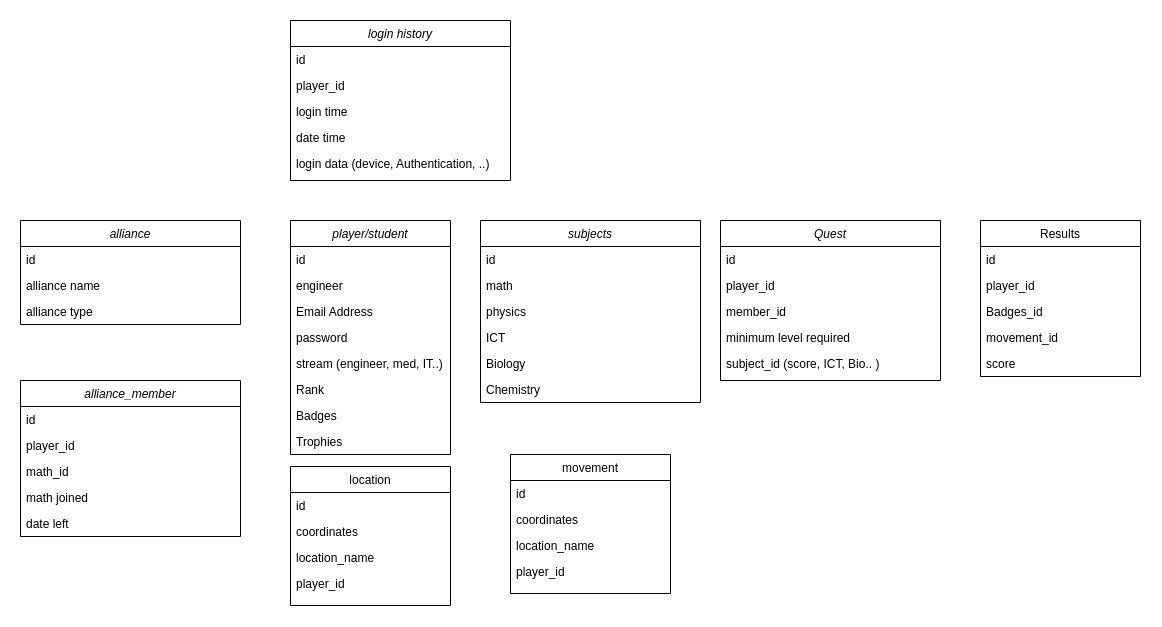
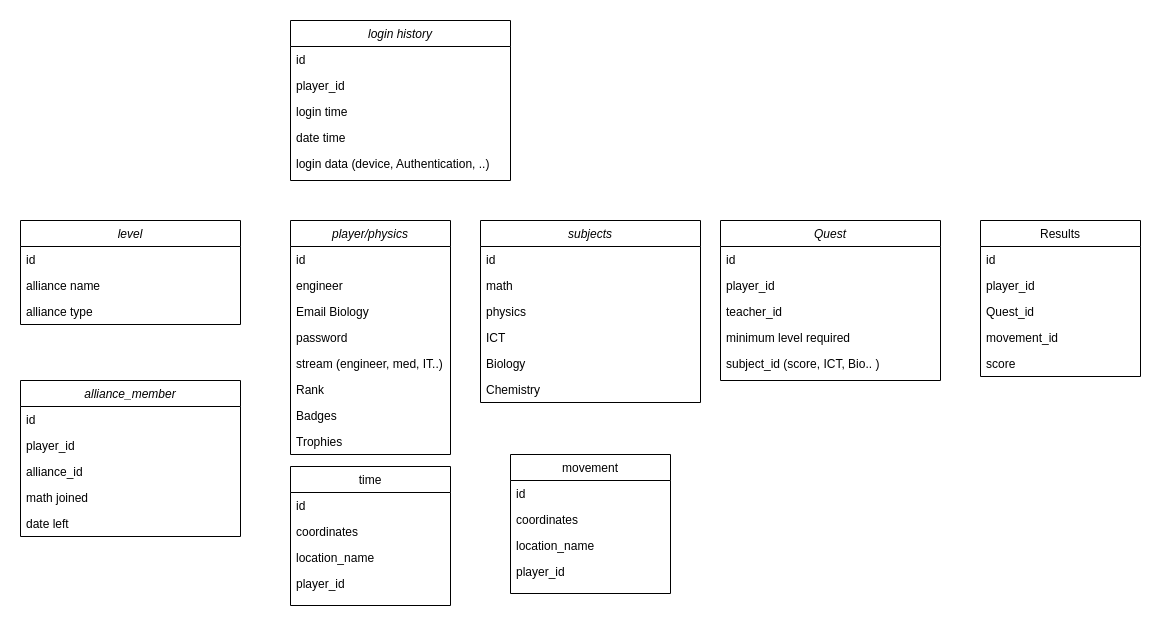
node "alliance": label "alliance" -> "level"
node "player/student": label "player/student" -> "player/physics"
node "Email Address": label "Email Address" -> "Email Biology"
node "member_id": label "member_id" -> "teacher_id"
node "Badges_id": label "Badges_id" -> "Quest_id"
node "math_id": label "math_id" -> "alliance_id"
node "location": label "location" -> "time"
